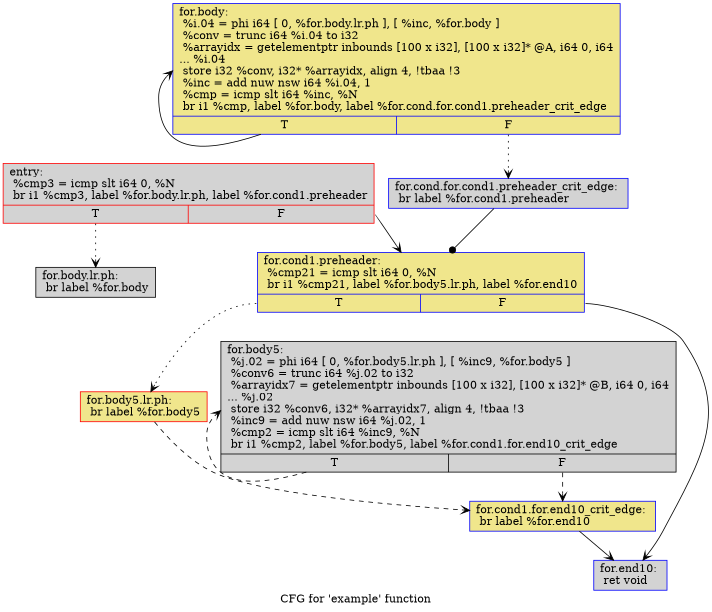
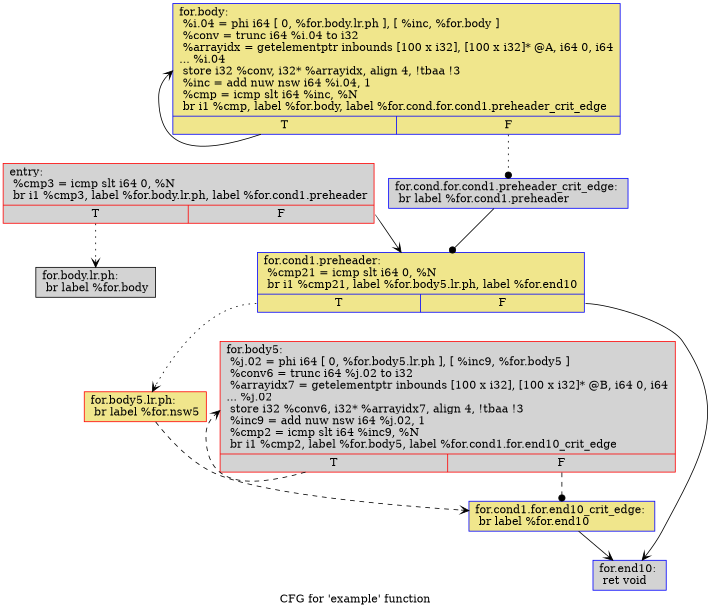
edge "for.body:" -> "for.cond.for.cond1.preheader_crit_edge:": arrowhead vee -> dot
node "for.body5:": color black -> red
node "for.body5.lr.ph:": text "br label %for.body5" -> "br label %for.nsw5"
edge "for.body5:" -> "for.cond1.for.end10_crit_edge:": arrowhead vee -> dot
